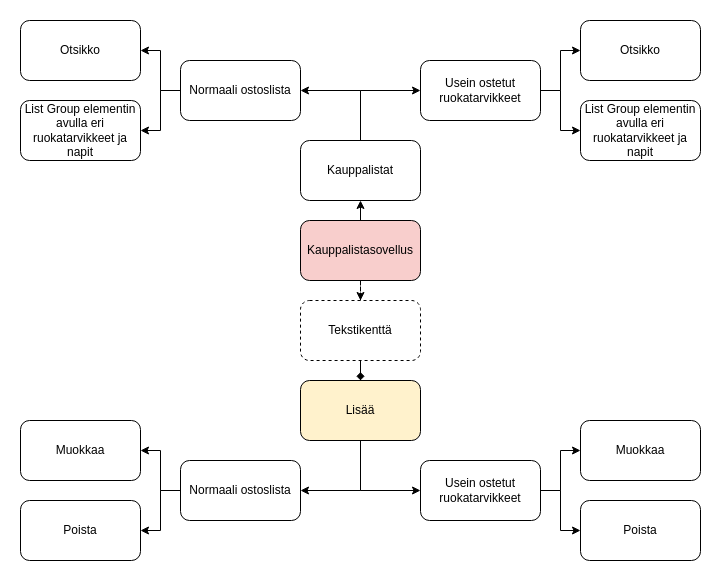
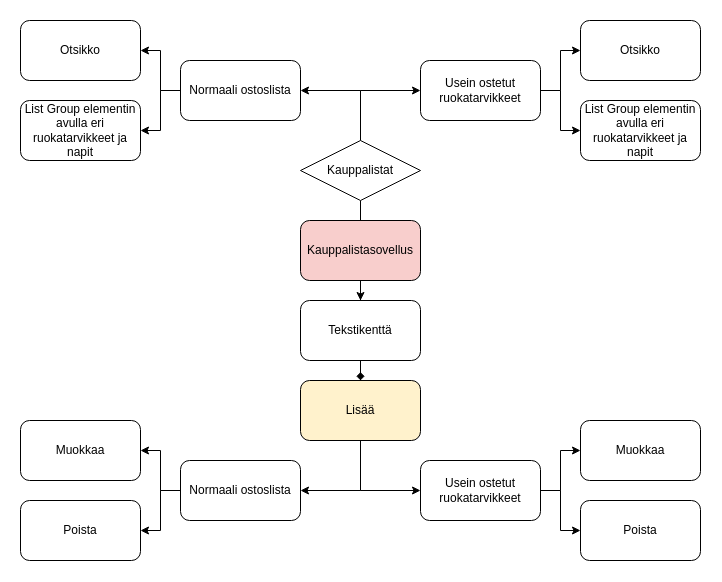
node "Kauppalistat": shape rounded rectangle -> diamond
edge "Kauppalistasovellus" -> "Kauppalistat": arrowhead classic -> none
edge "Kauppalistasovellus" -> "Tekstikenttä": style dashed -> solid
node "Tekstikenttä": style dashed -> solid
